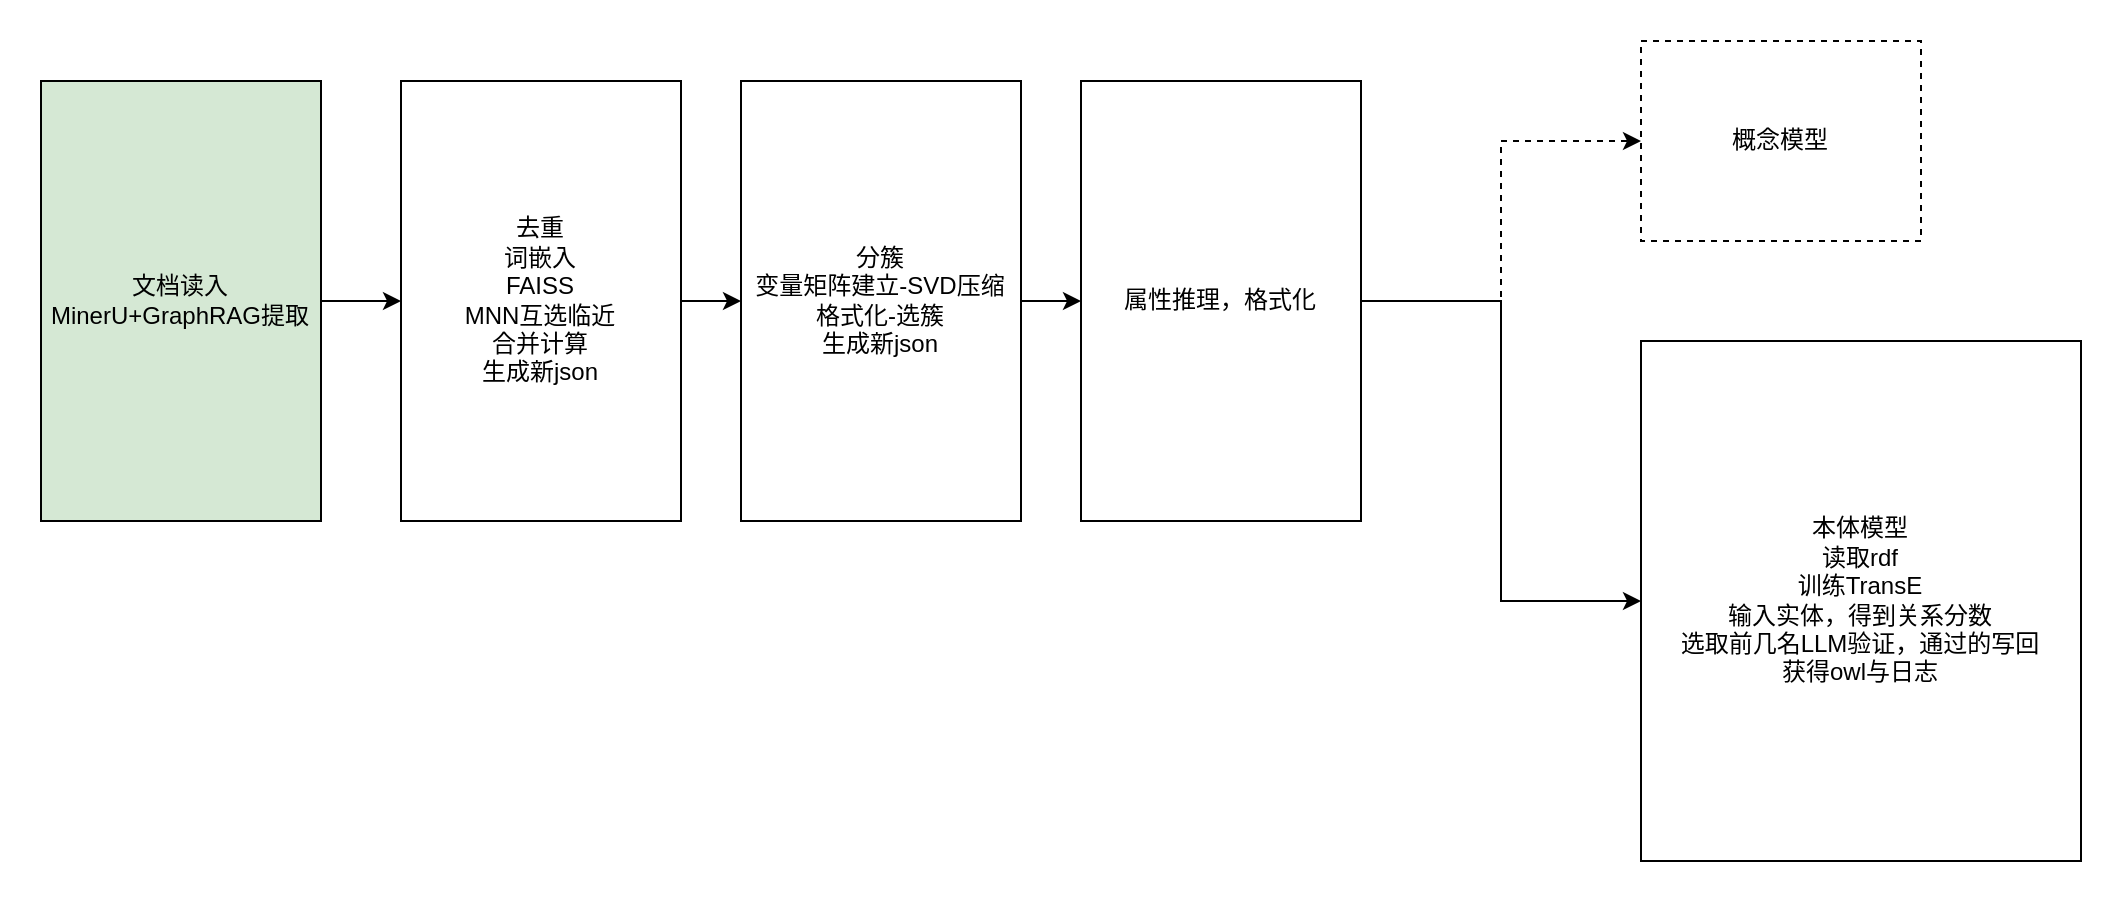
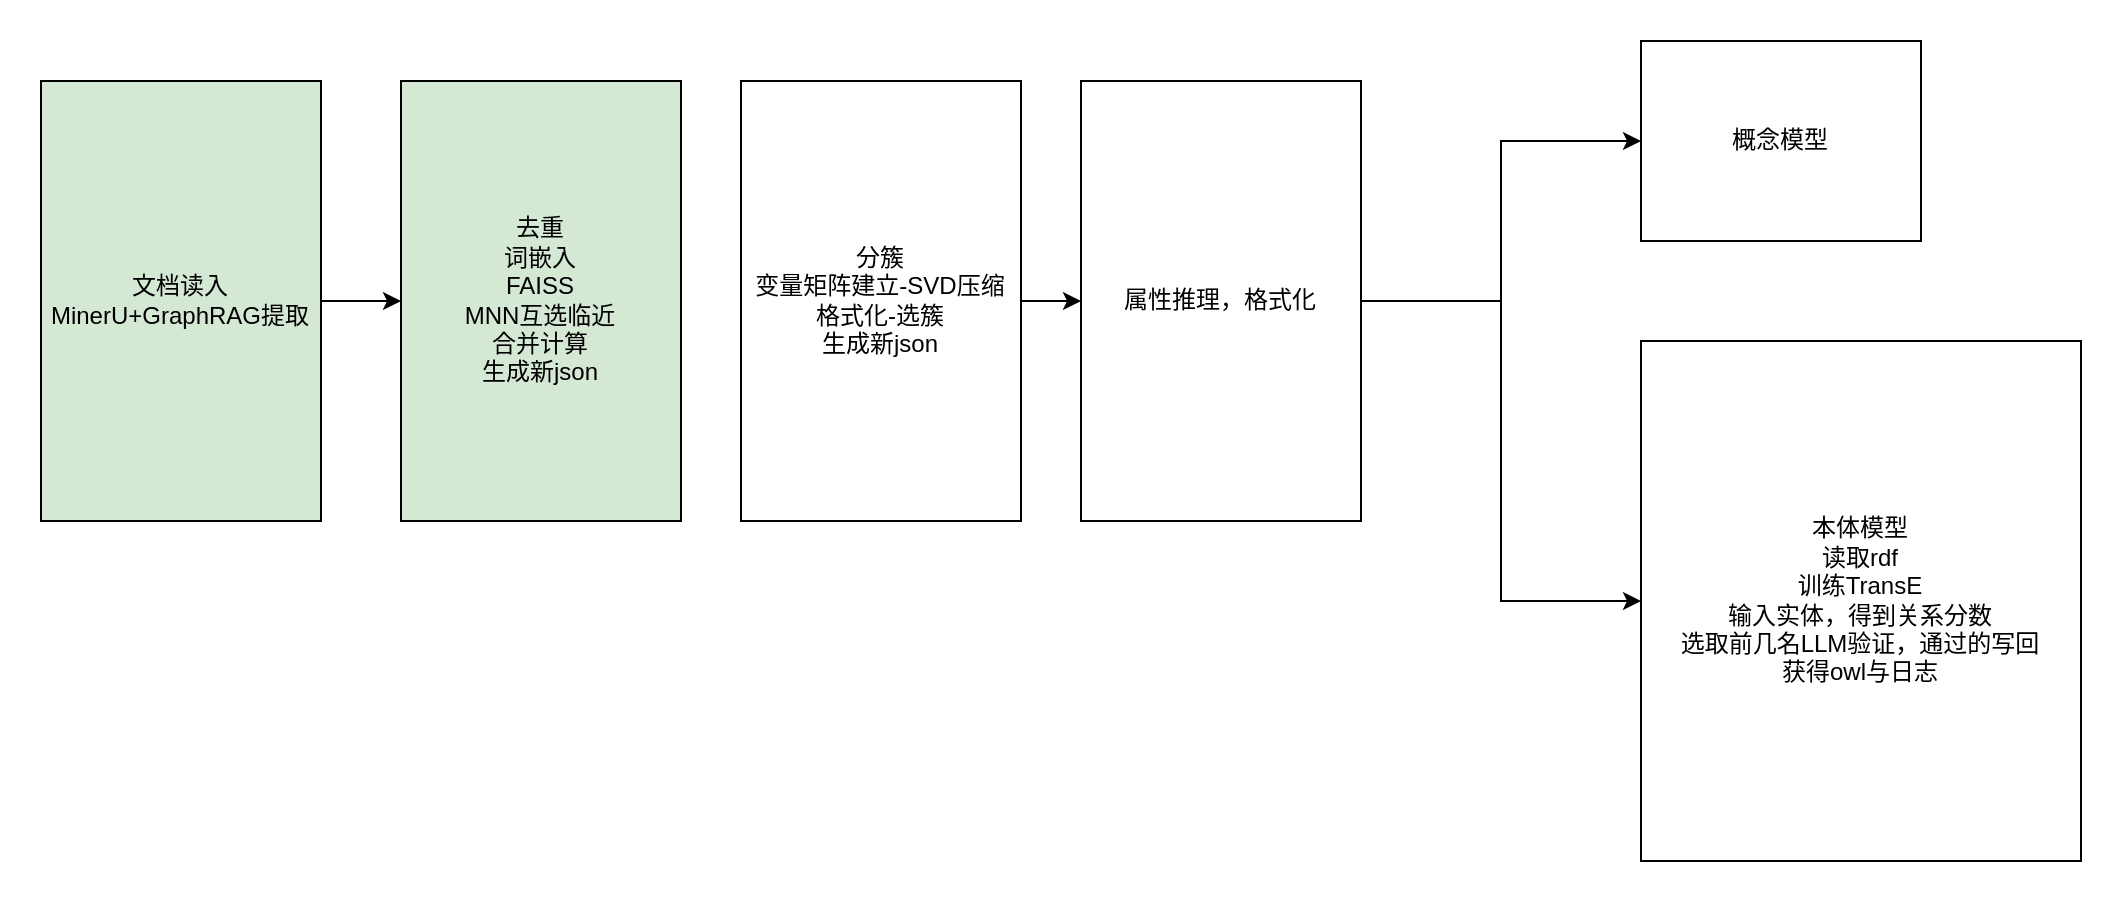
node "概念模型": style dashed -> solid
edge "属性推理，格式化" -> "概念模型": style dashed -> solid
node "去重 词嵌入 FAISS MNN互选临近 合并计算 生成新json": fillcolor #ffffff -> #d5e8d4
edge "去重 词嵌入 FAISS MNN互选临近 合并计算 生成新json" -> "分簇 变量矩阵建立-SVD压缩 格式化-选簇 生成新json": removed
